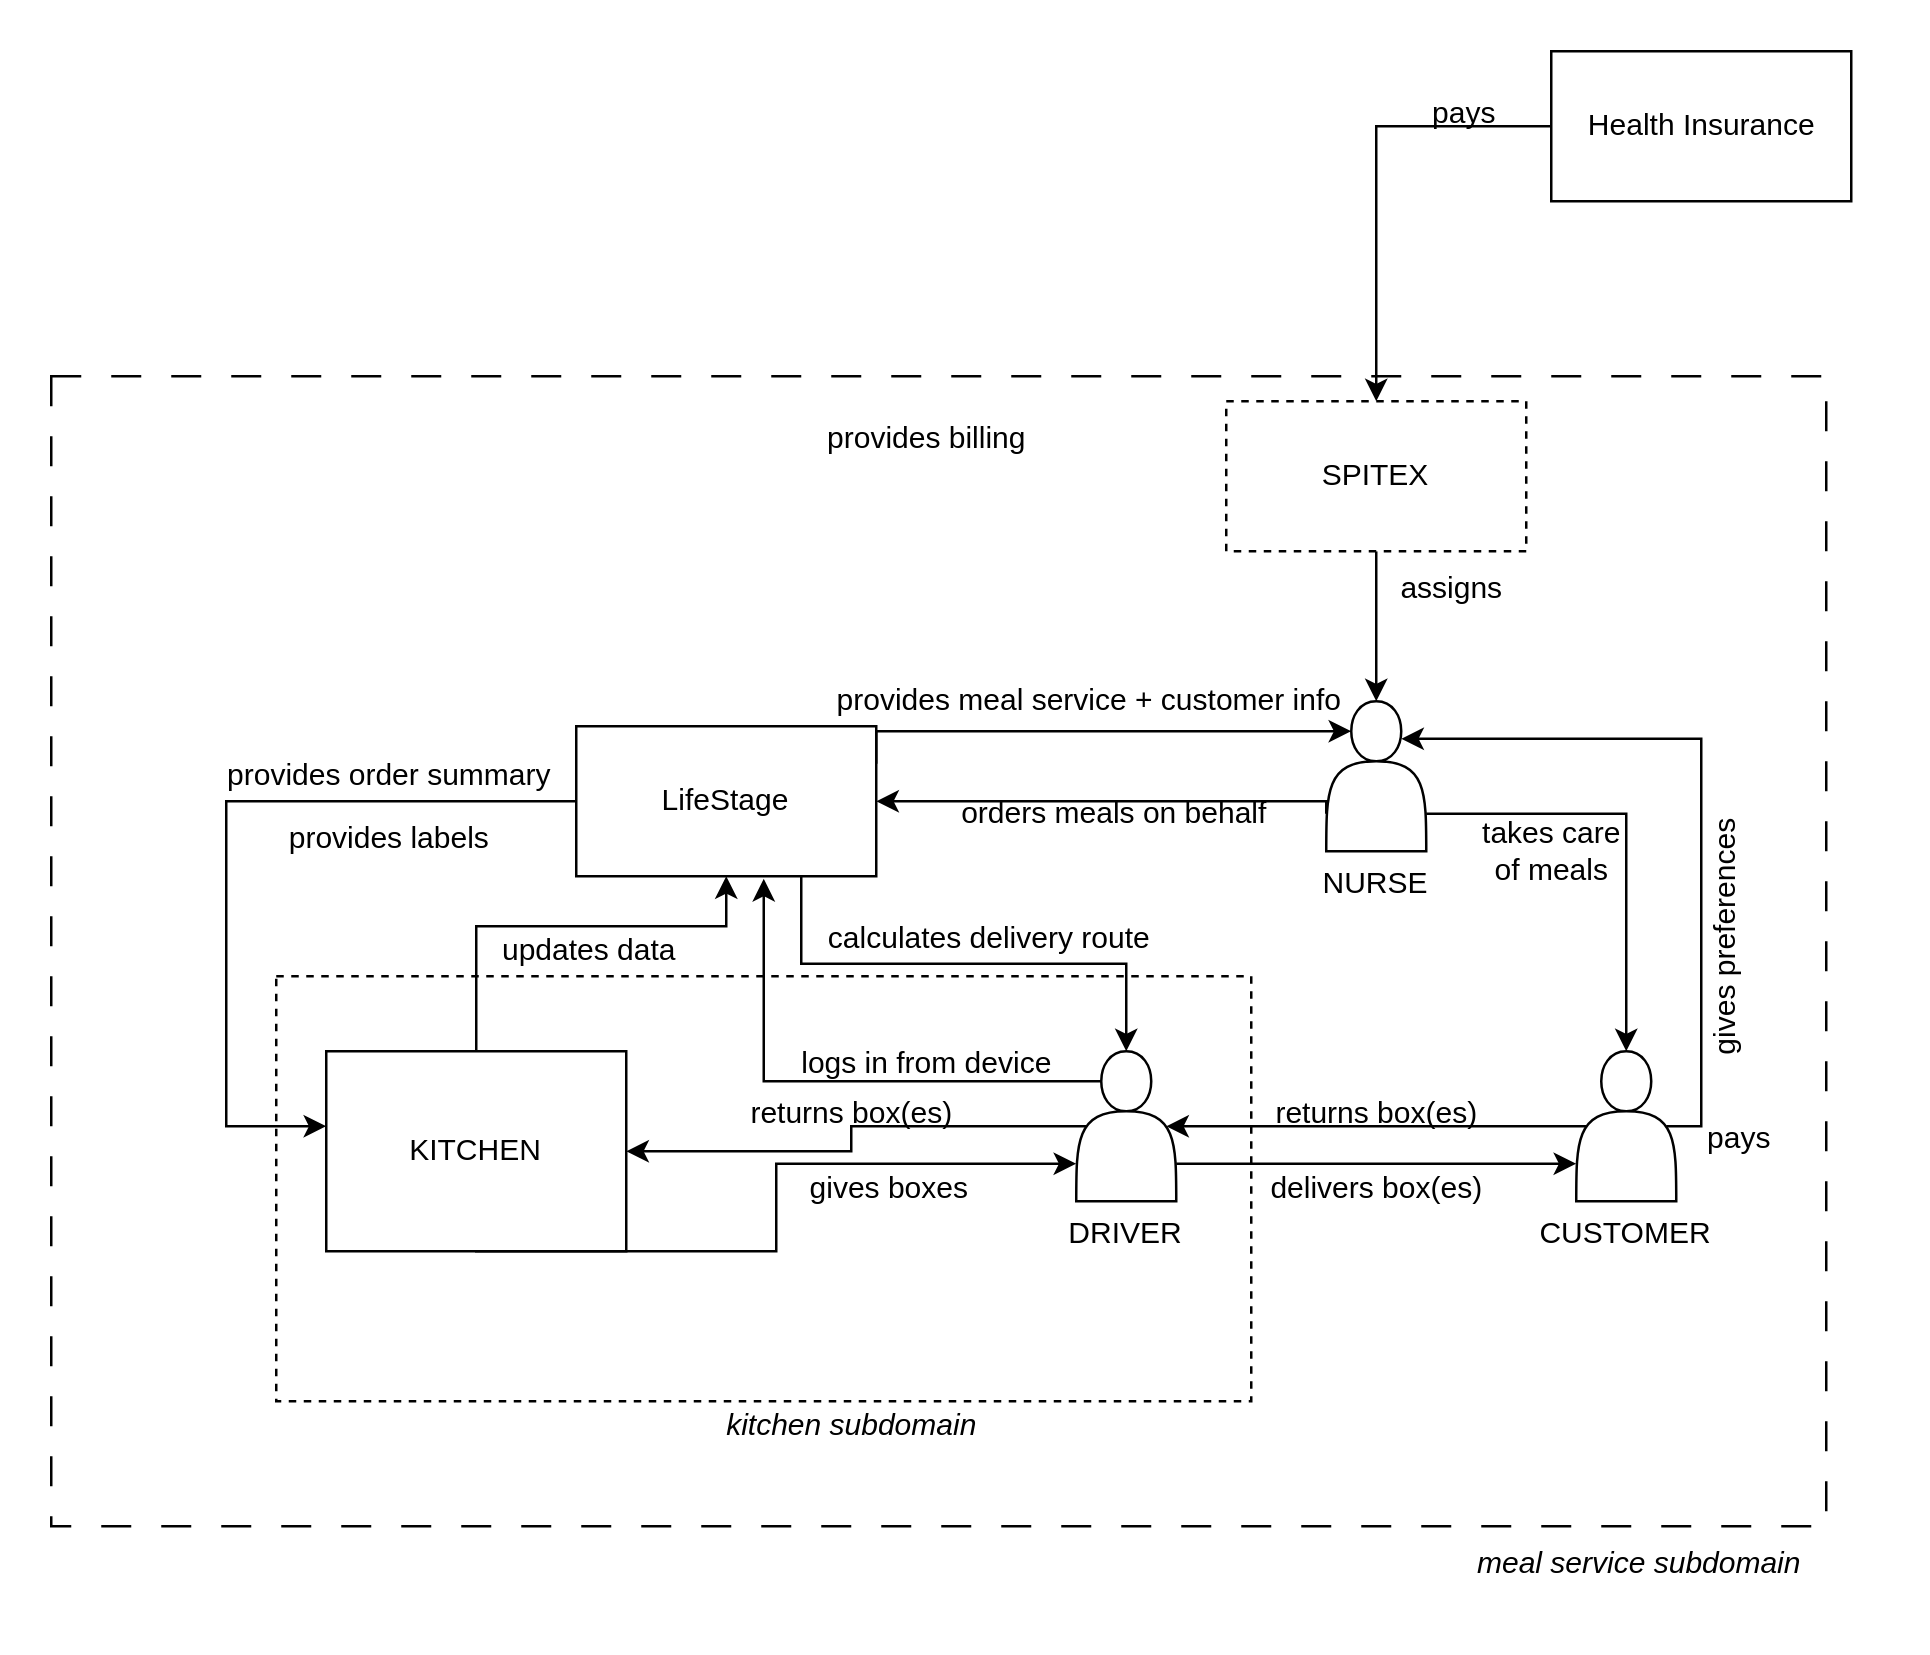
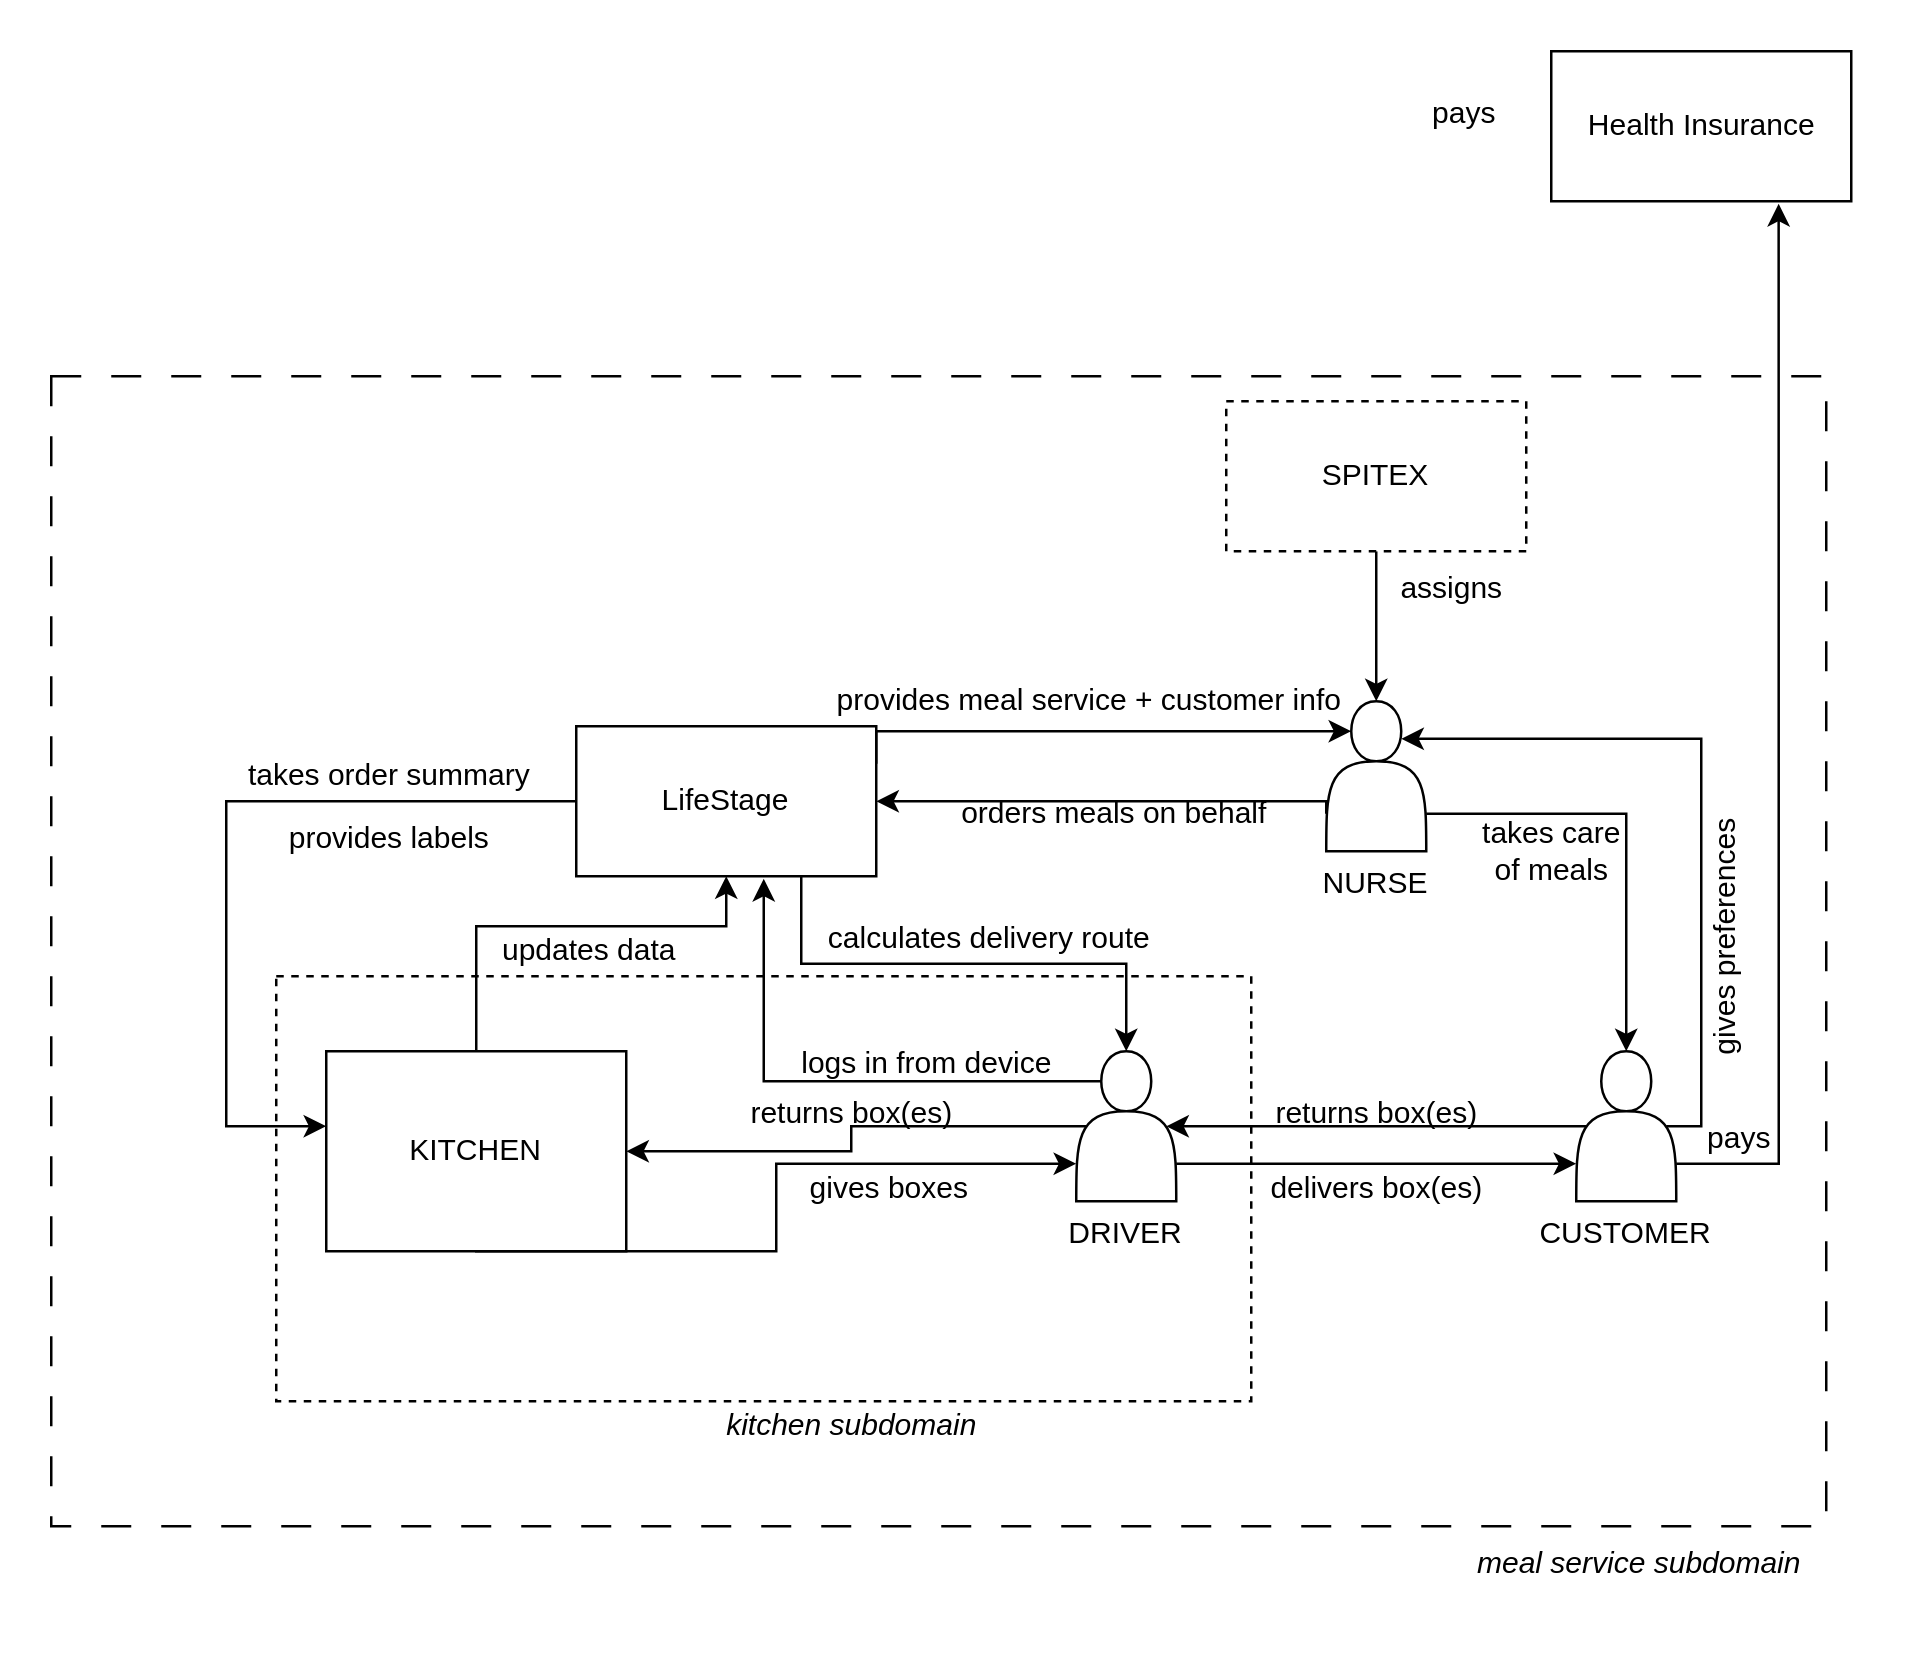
edge "Health Insurance" -> "SPITEX": removed
node "provides billing": removed
edge "CUSTOMER" -> "Health Insurance": added
node "provides order summary": label "provides order summary" -> "takes order summary"
